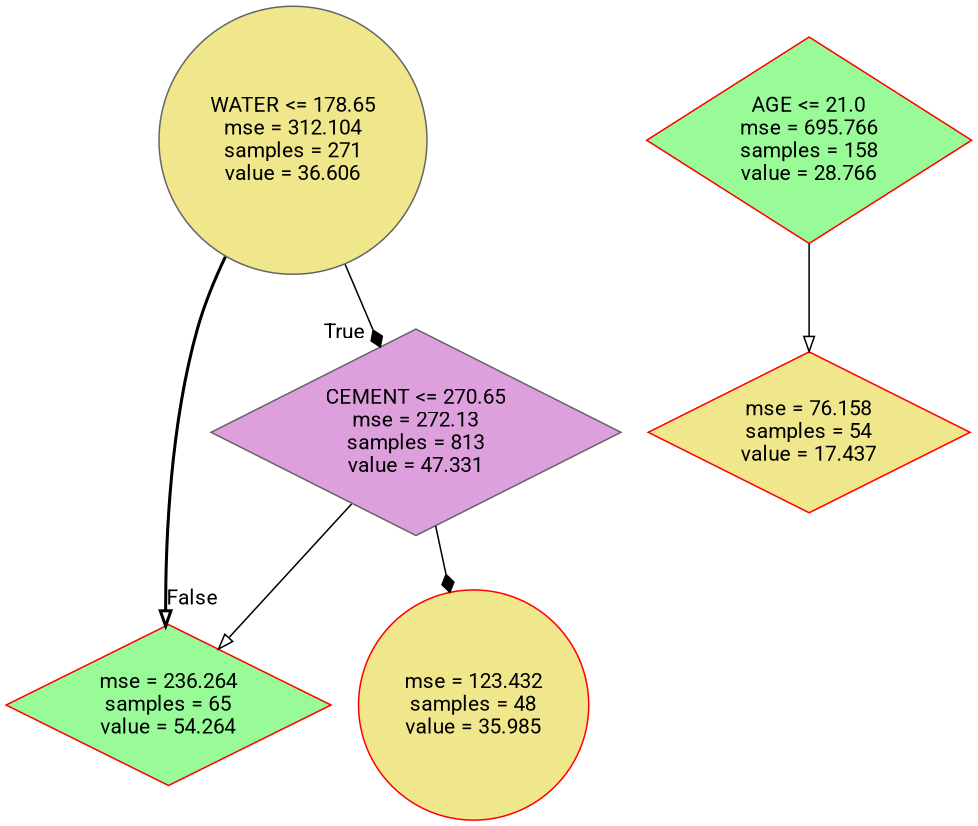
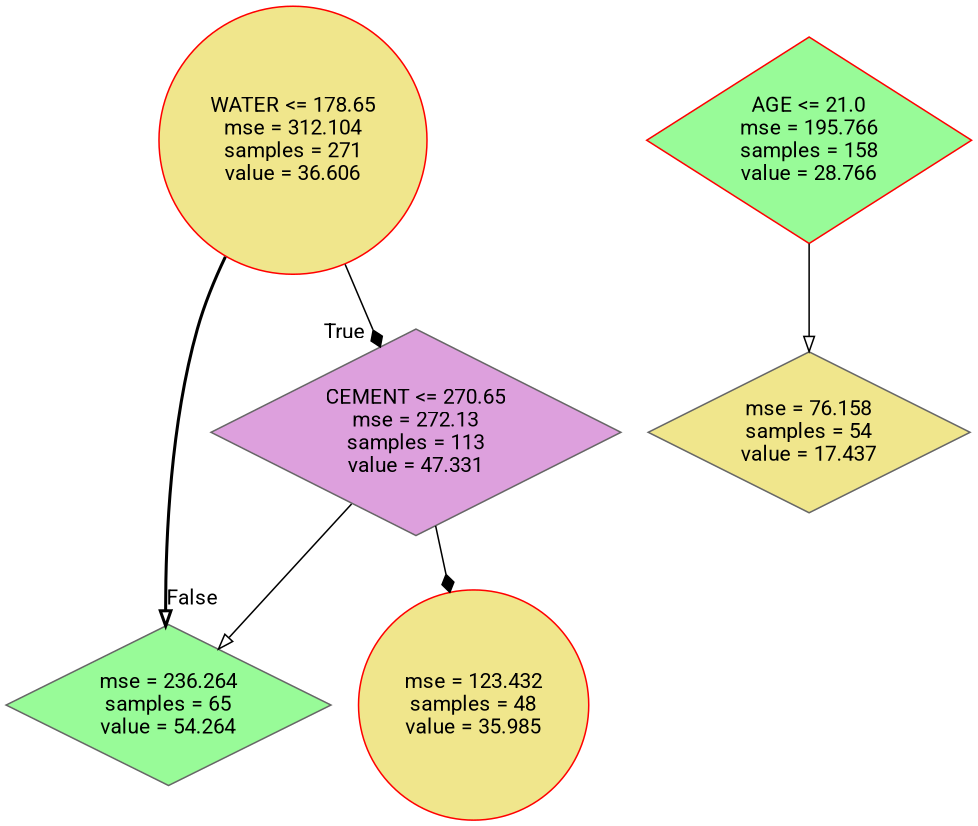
node "WATER <= 178.65 mse = 312.104 samples = 271 value = 36.606": color gray40 -> red
node "AGE <= 21.0 mse = 695.766 samples = 158 value = 28.766": label "AGE <= 21.0 mse = 695.766 samples = 158 value = 28.766" -> "AGE <= 21.0 mse = 195.766 samples = 158 value = 28.766"
node "CEMENT <= 270.65 mse = 272.13 samples = 813 value = 47.331": label "CEMENT <= 270.65 mse = 272.13 samples = 813 value = 47.331" -> "CEMENT <= 270.65 mse = 272.13 samples = 113 value = 47.331"
node "mse = 76.158 samples = 54 value = 17.437": color red -> gray40
node "mse = 236.264 samples = 65 value = 54.264": color red -> gray40
